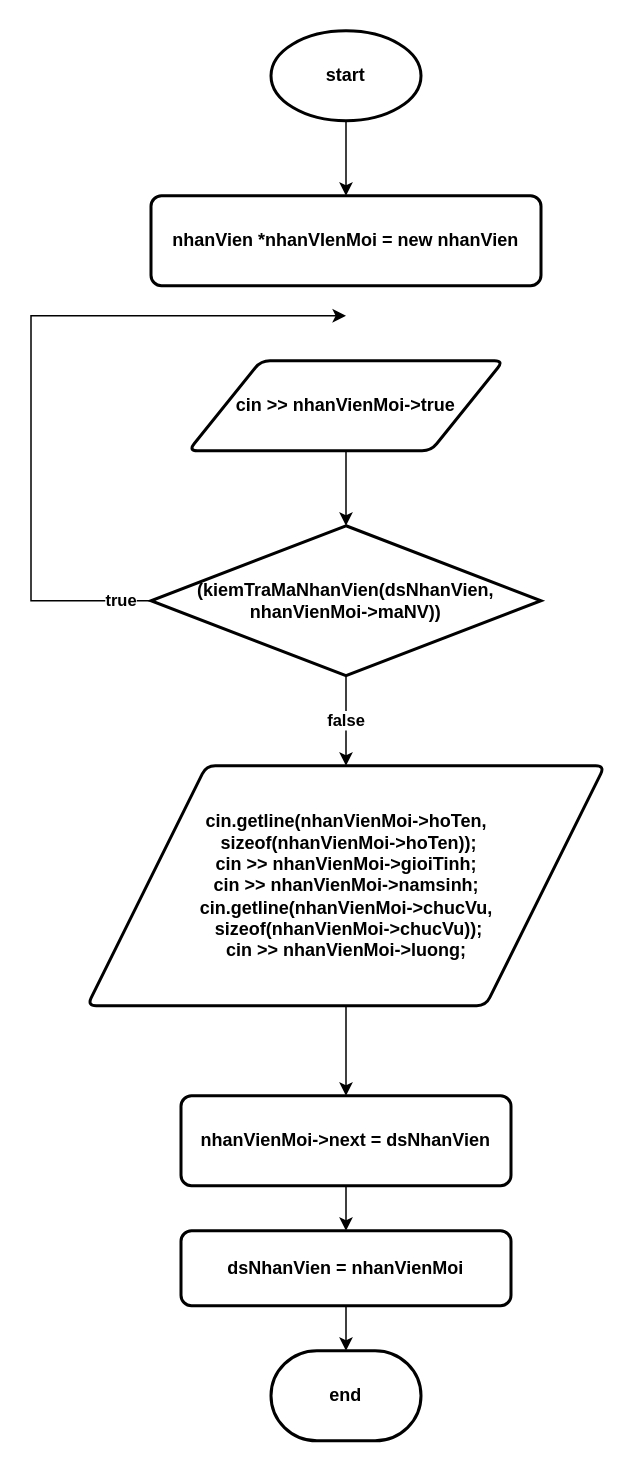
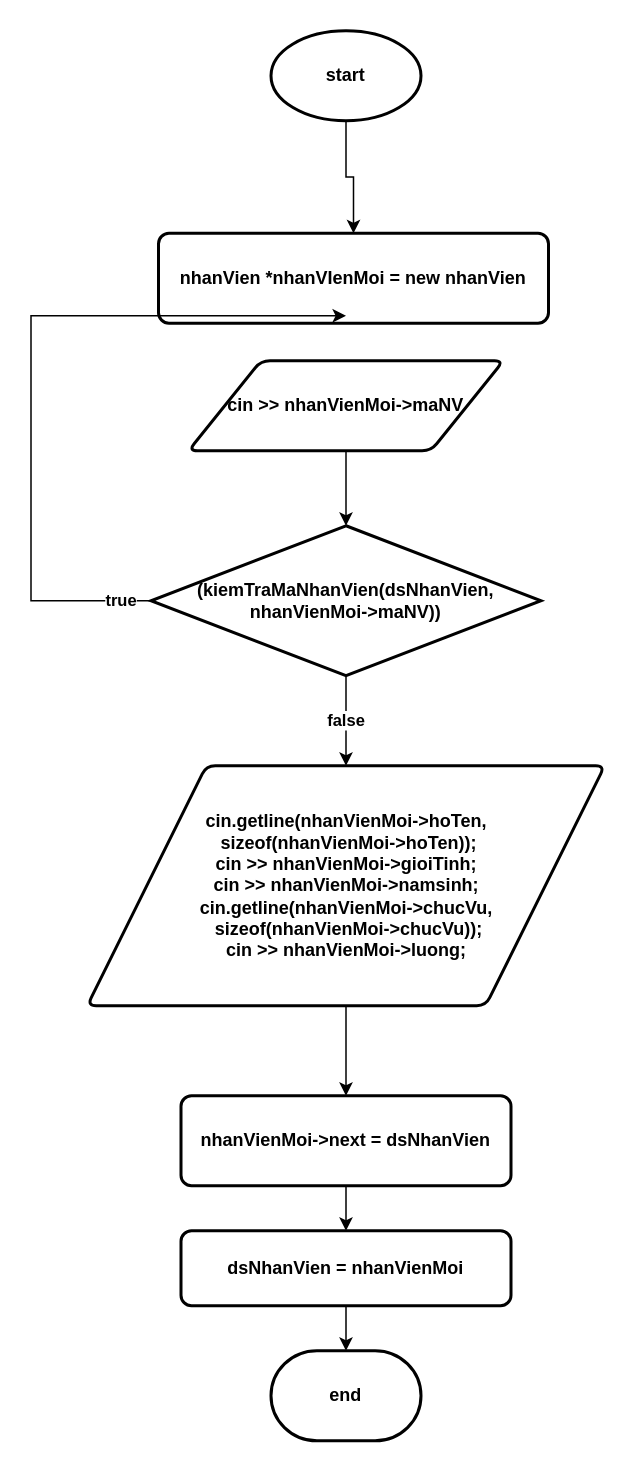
node "nhanVien *nhanVIenMoi = new nhanVien": moved (346, 241) -> (353, 278)
node "cin >> nhanVienMoi->true": label "cin >> nhanVienMoi->true" -> "cin >> nhanVienMoi->maNV"
